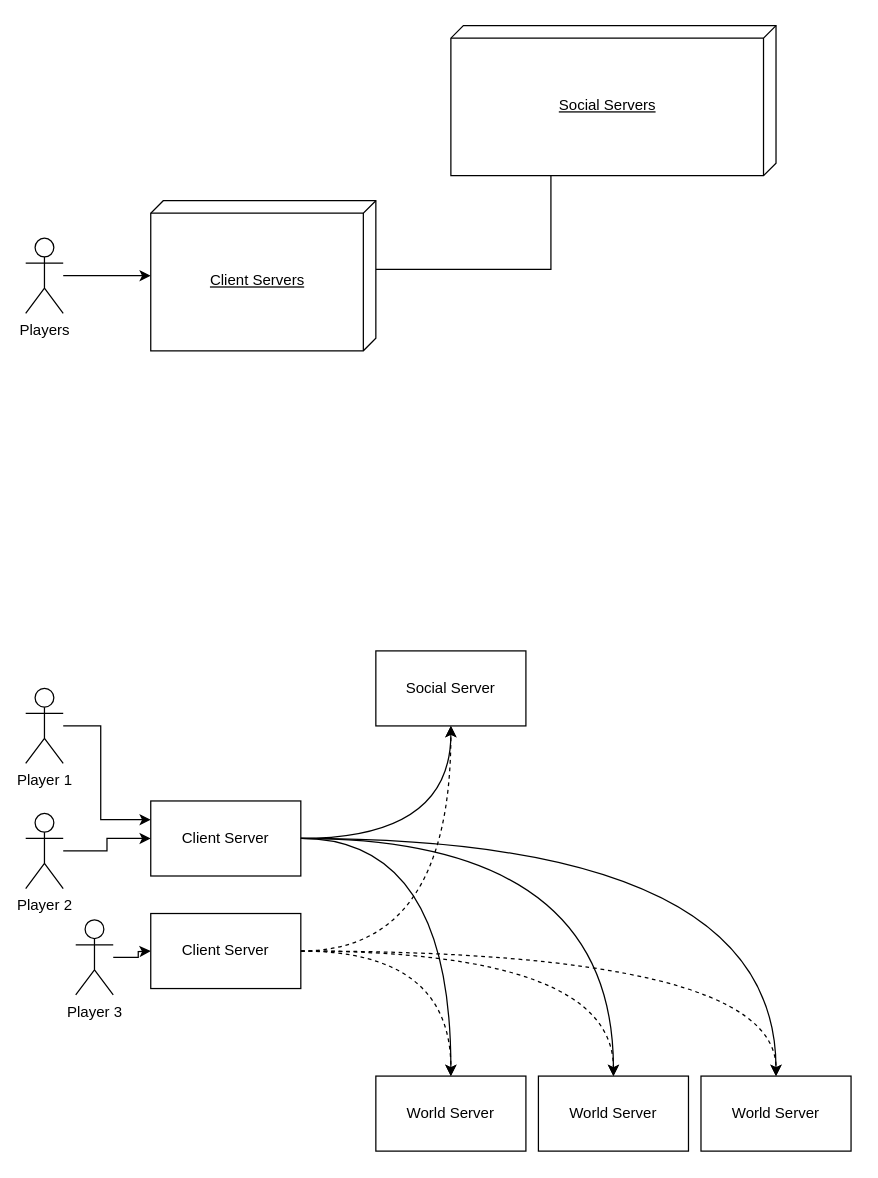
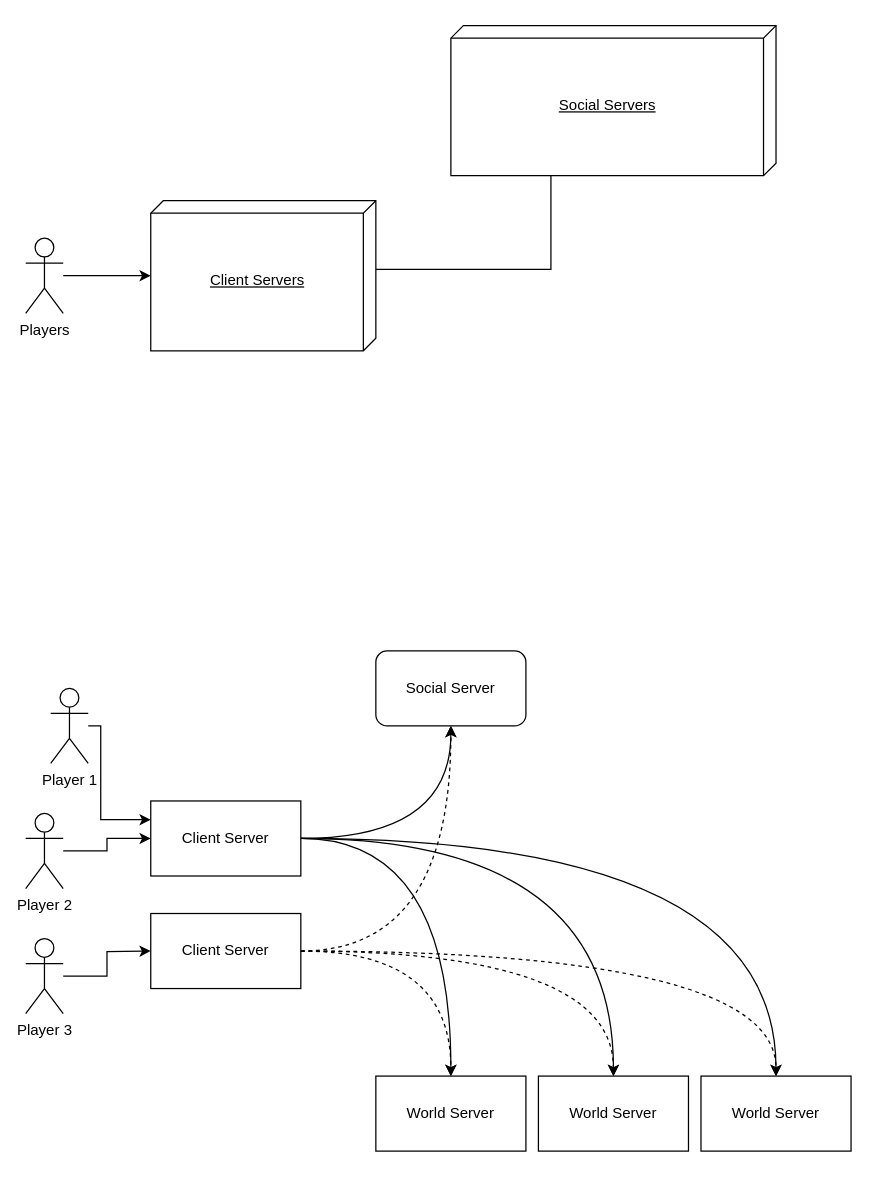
node "Social Server": shape rectangle -> rounded rectangle
node "Player 1": moved (44, 726) -> (69, 726)
node "Player 3": moved (94, 957) -> (44, 976)
